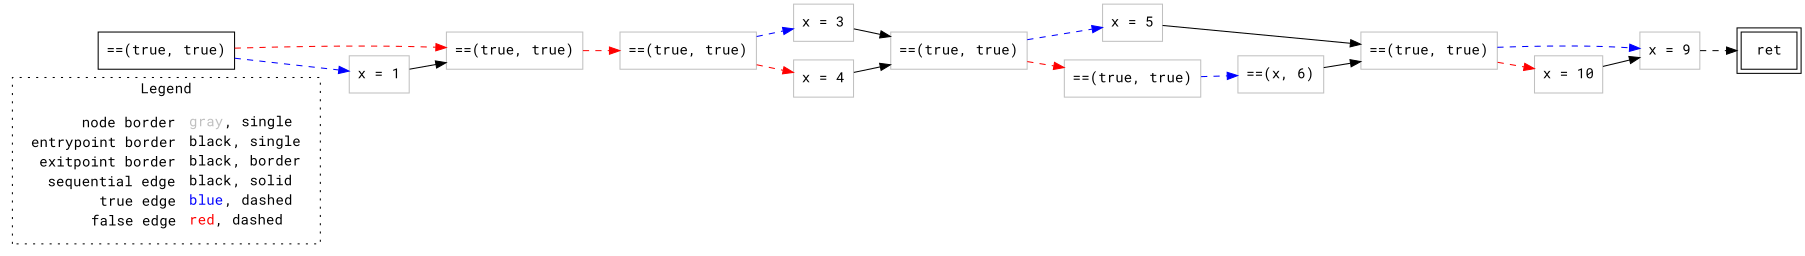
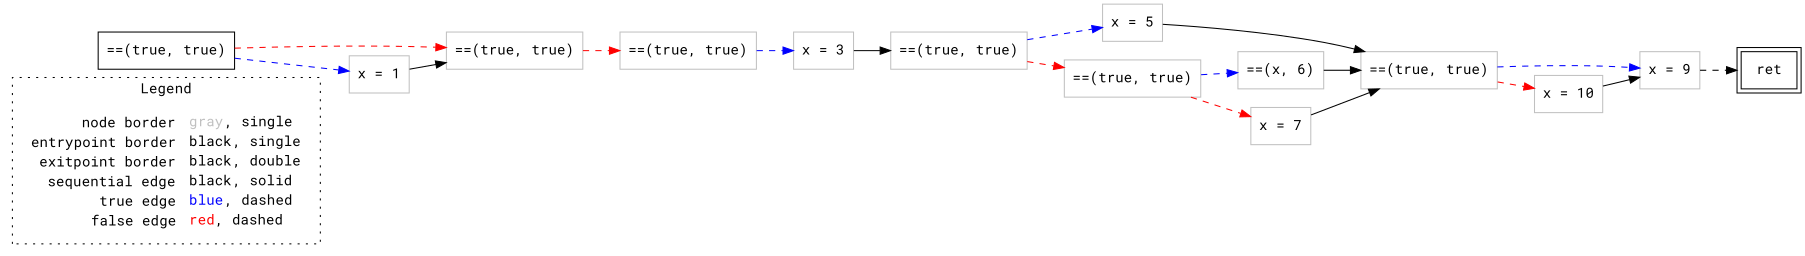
node "x = 4": removed
node "x = 7": added
node "node border": text ", border" -> ", double"
